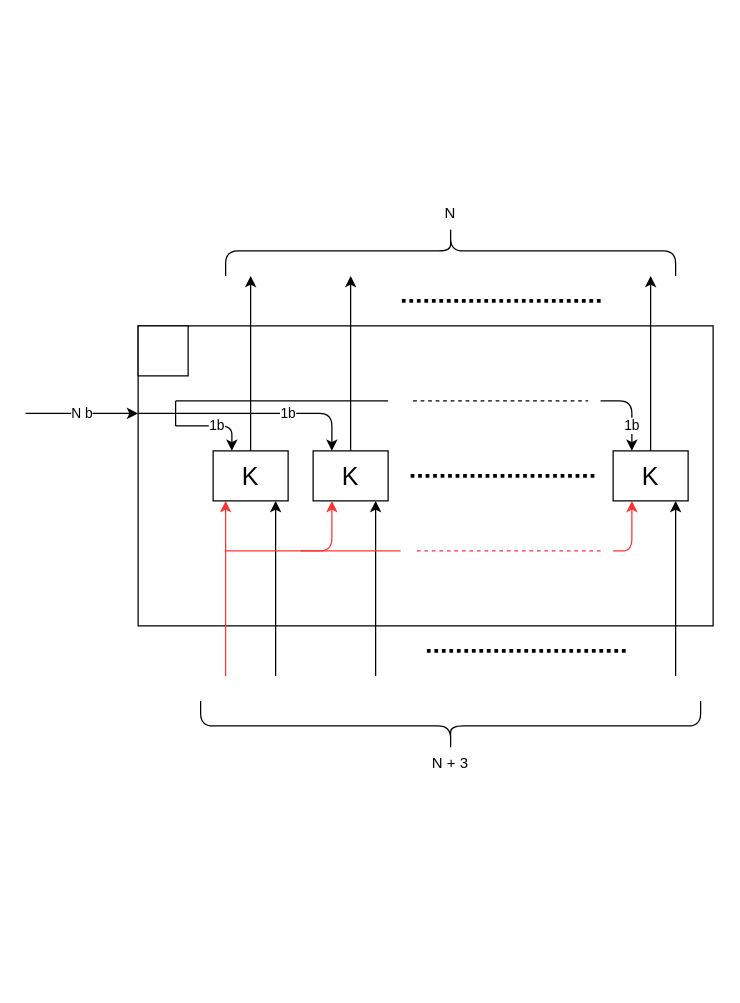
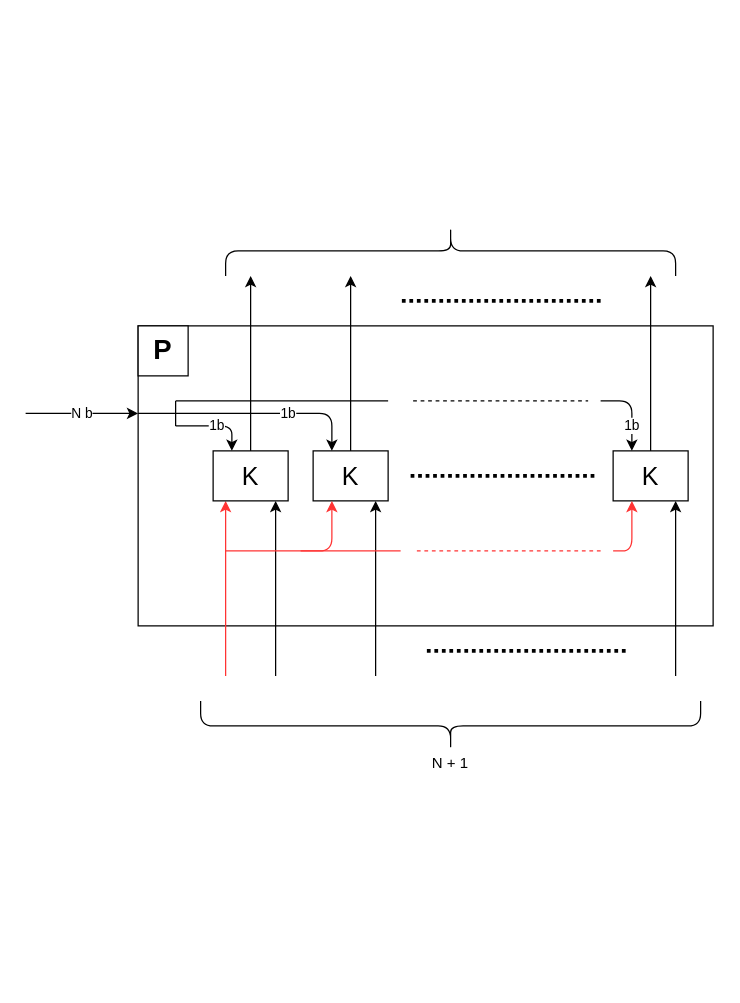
node "N": removed
node "P": added
node "N + 3": label "N + 3" -> "N + 1"
